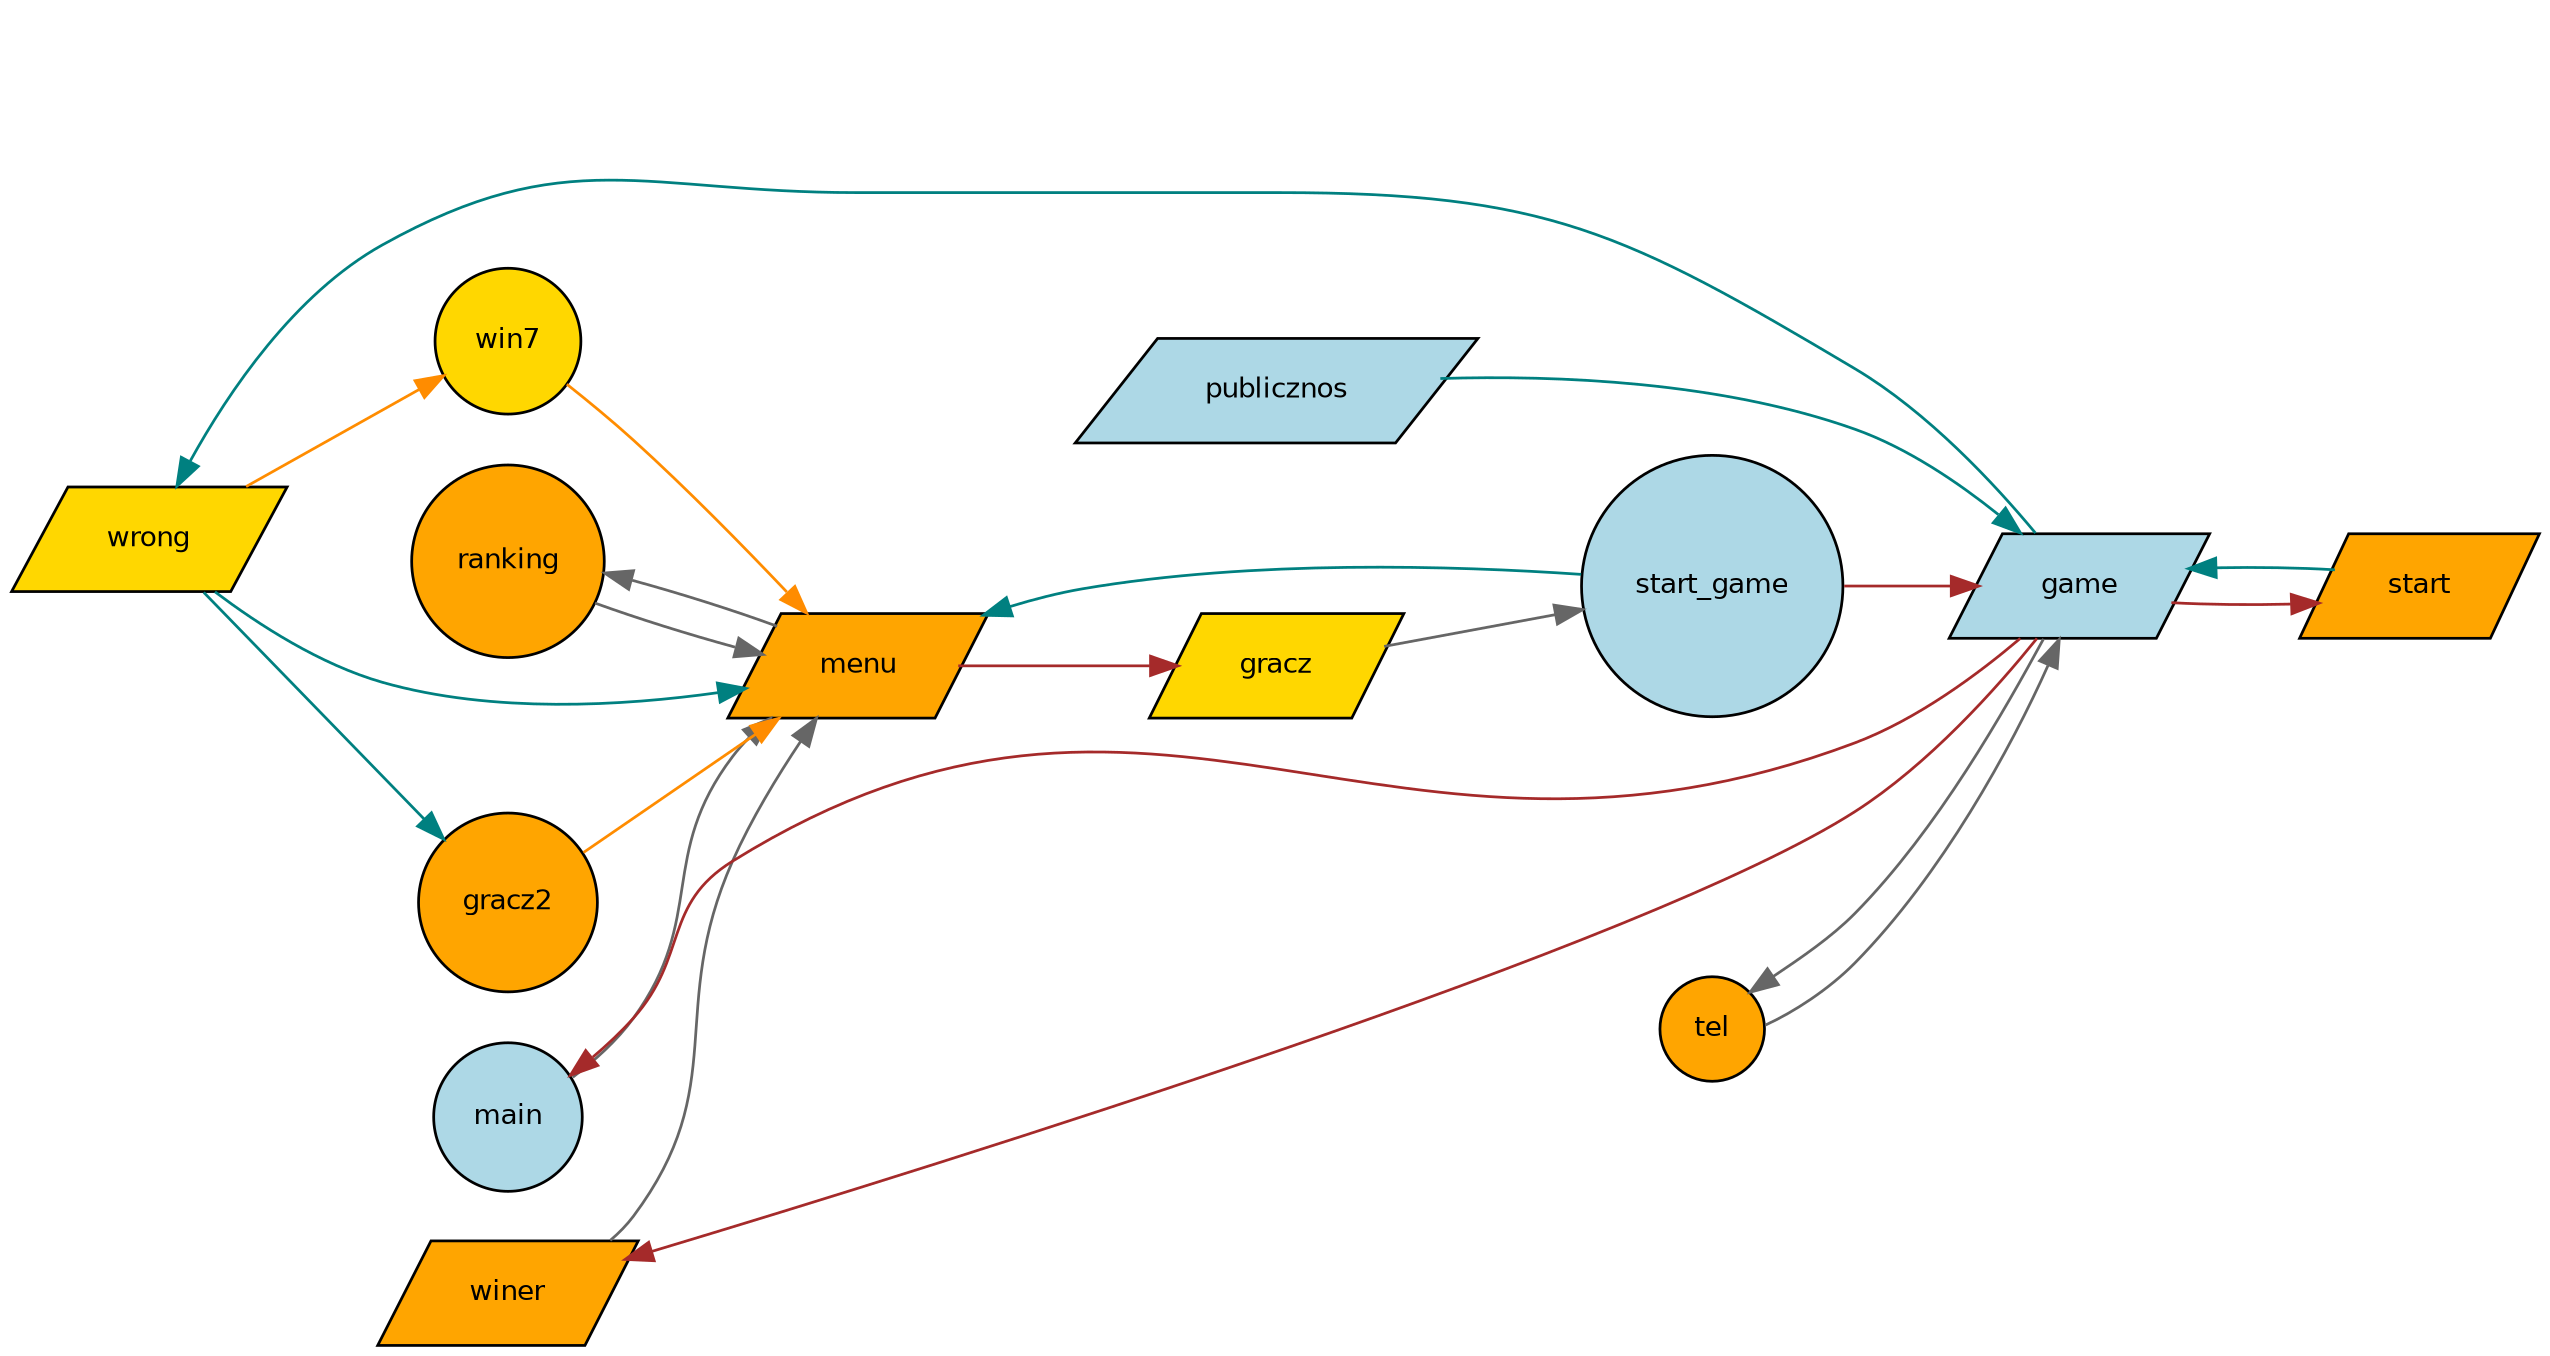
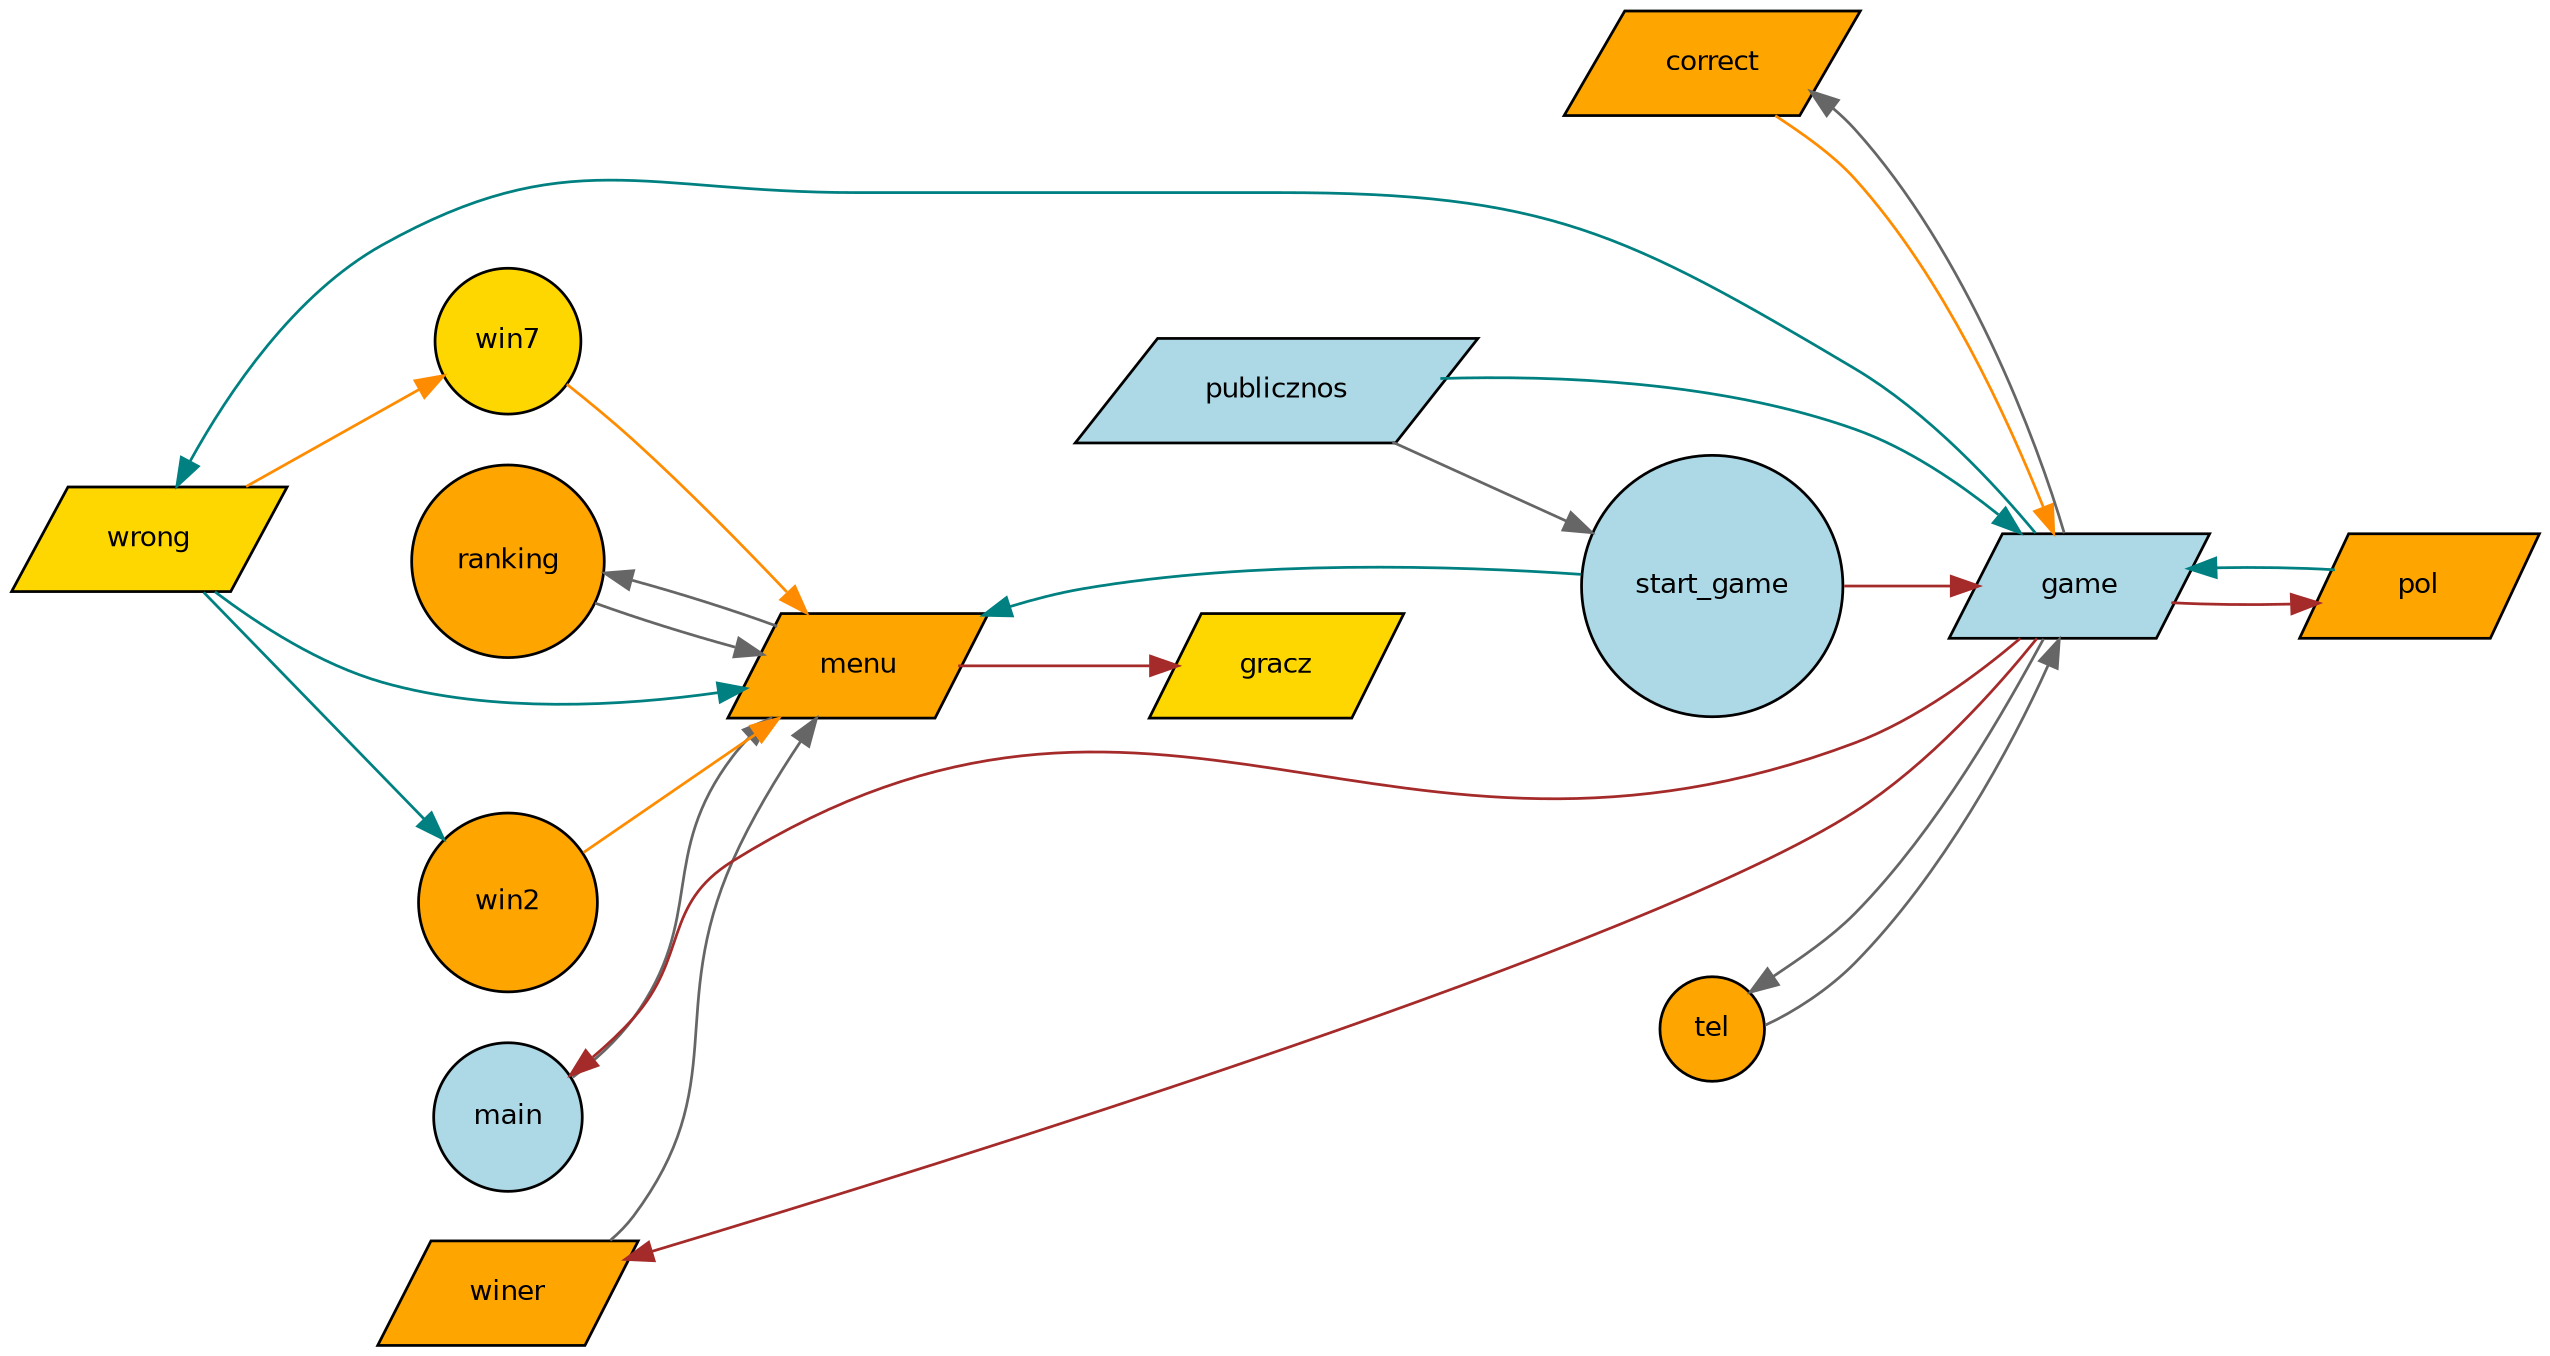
node "correct": added
node "start": label "start" -> "pol"
edge "gracz" -> "start_game": now "publicznos" -> "start_game"
node "gracz2": label "gracz2" -> "win2"
